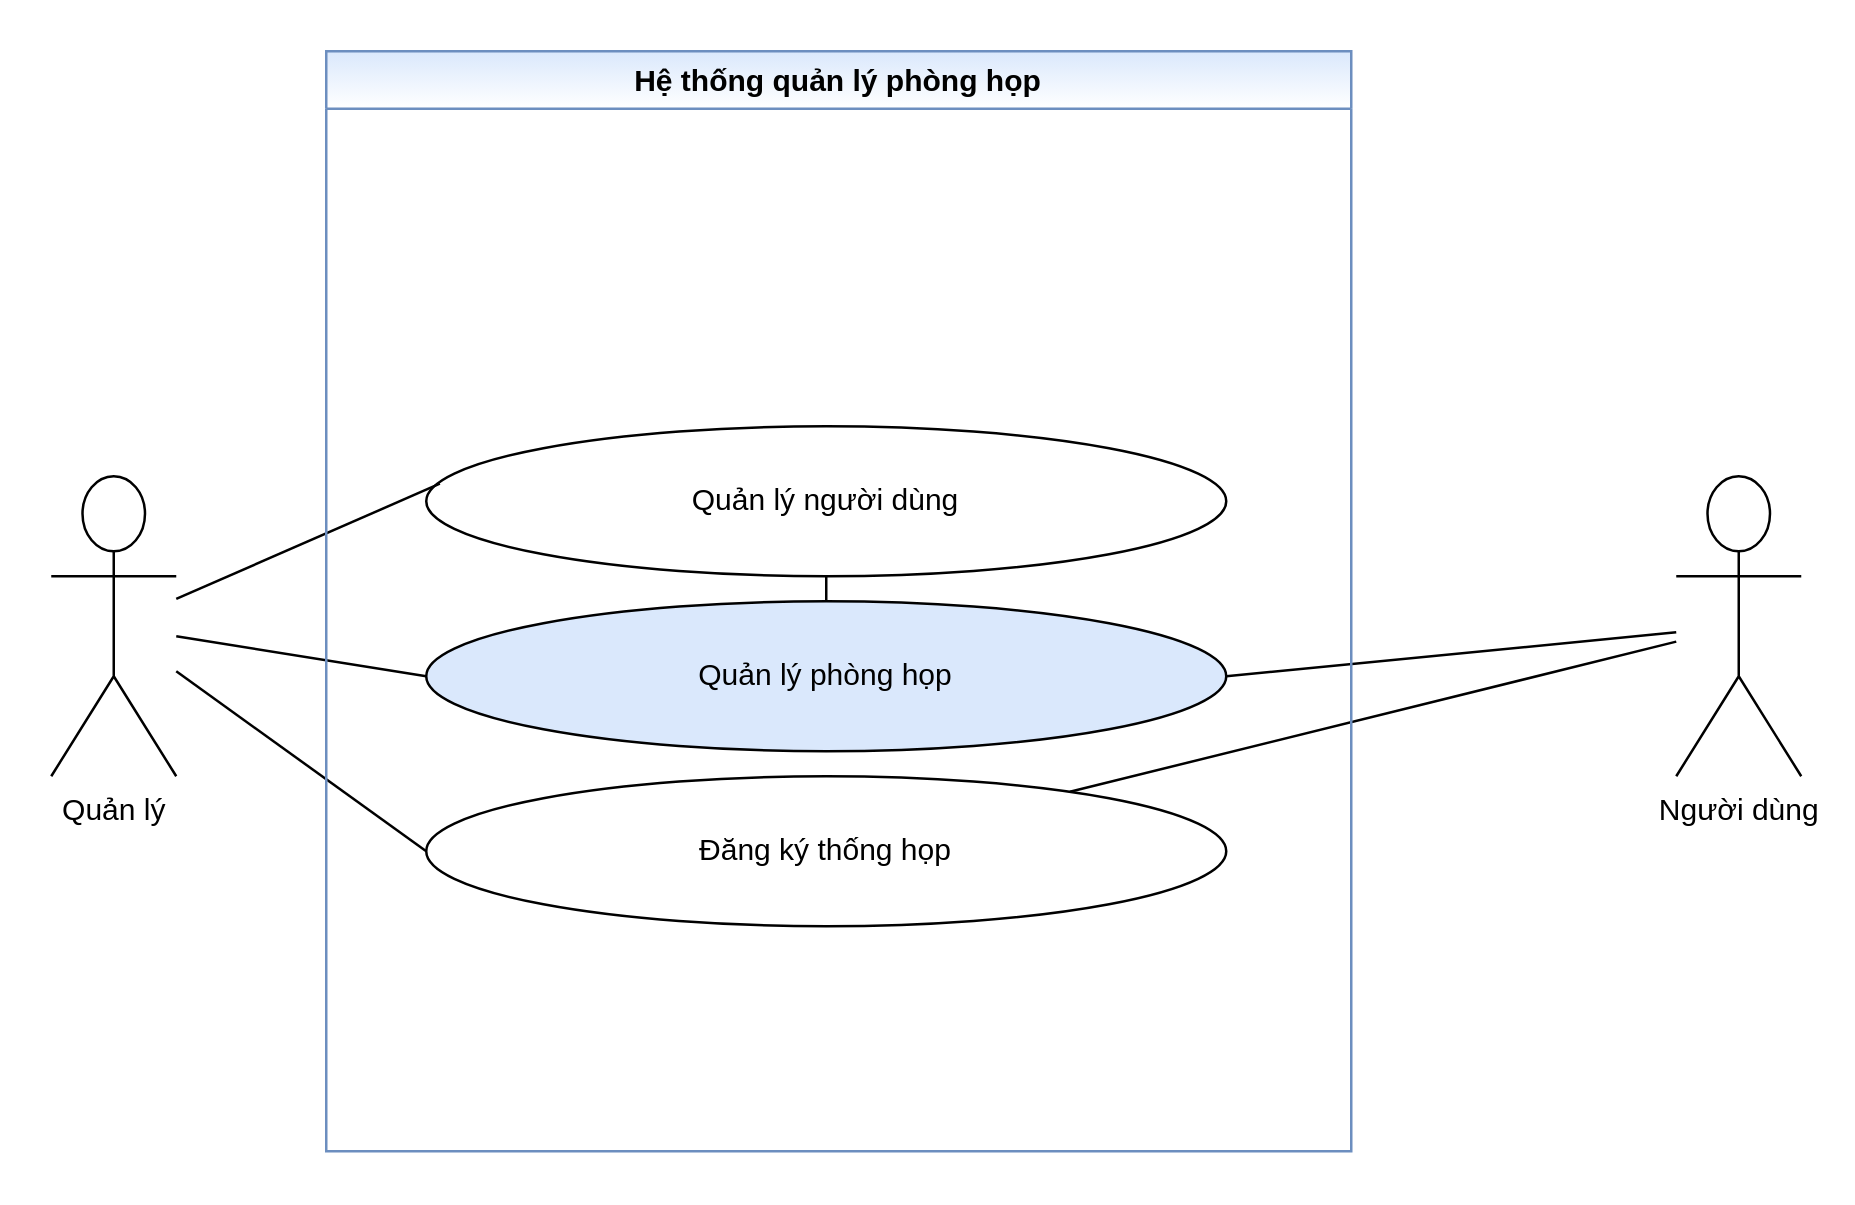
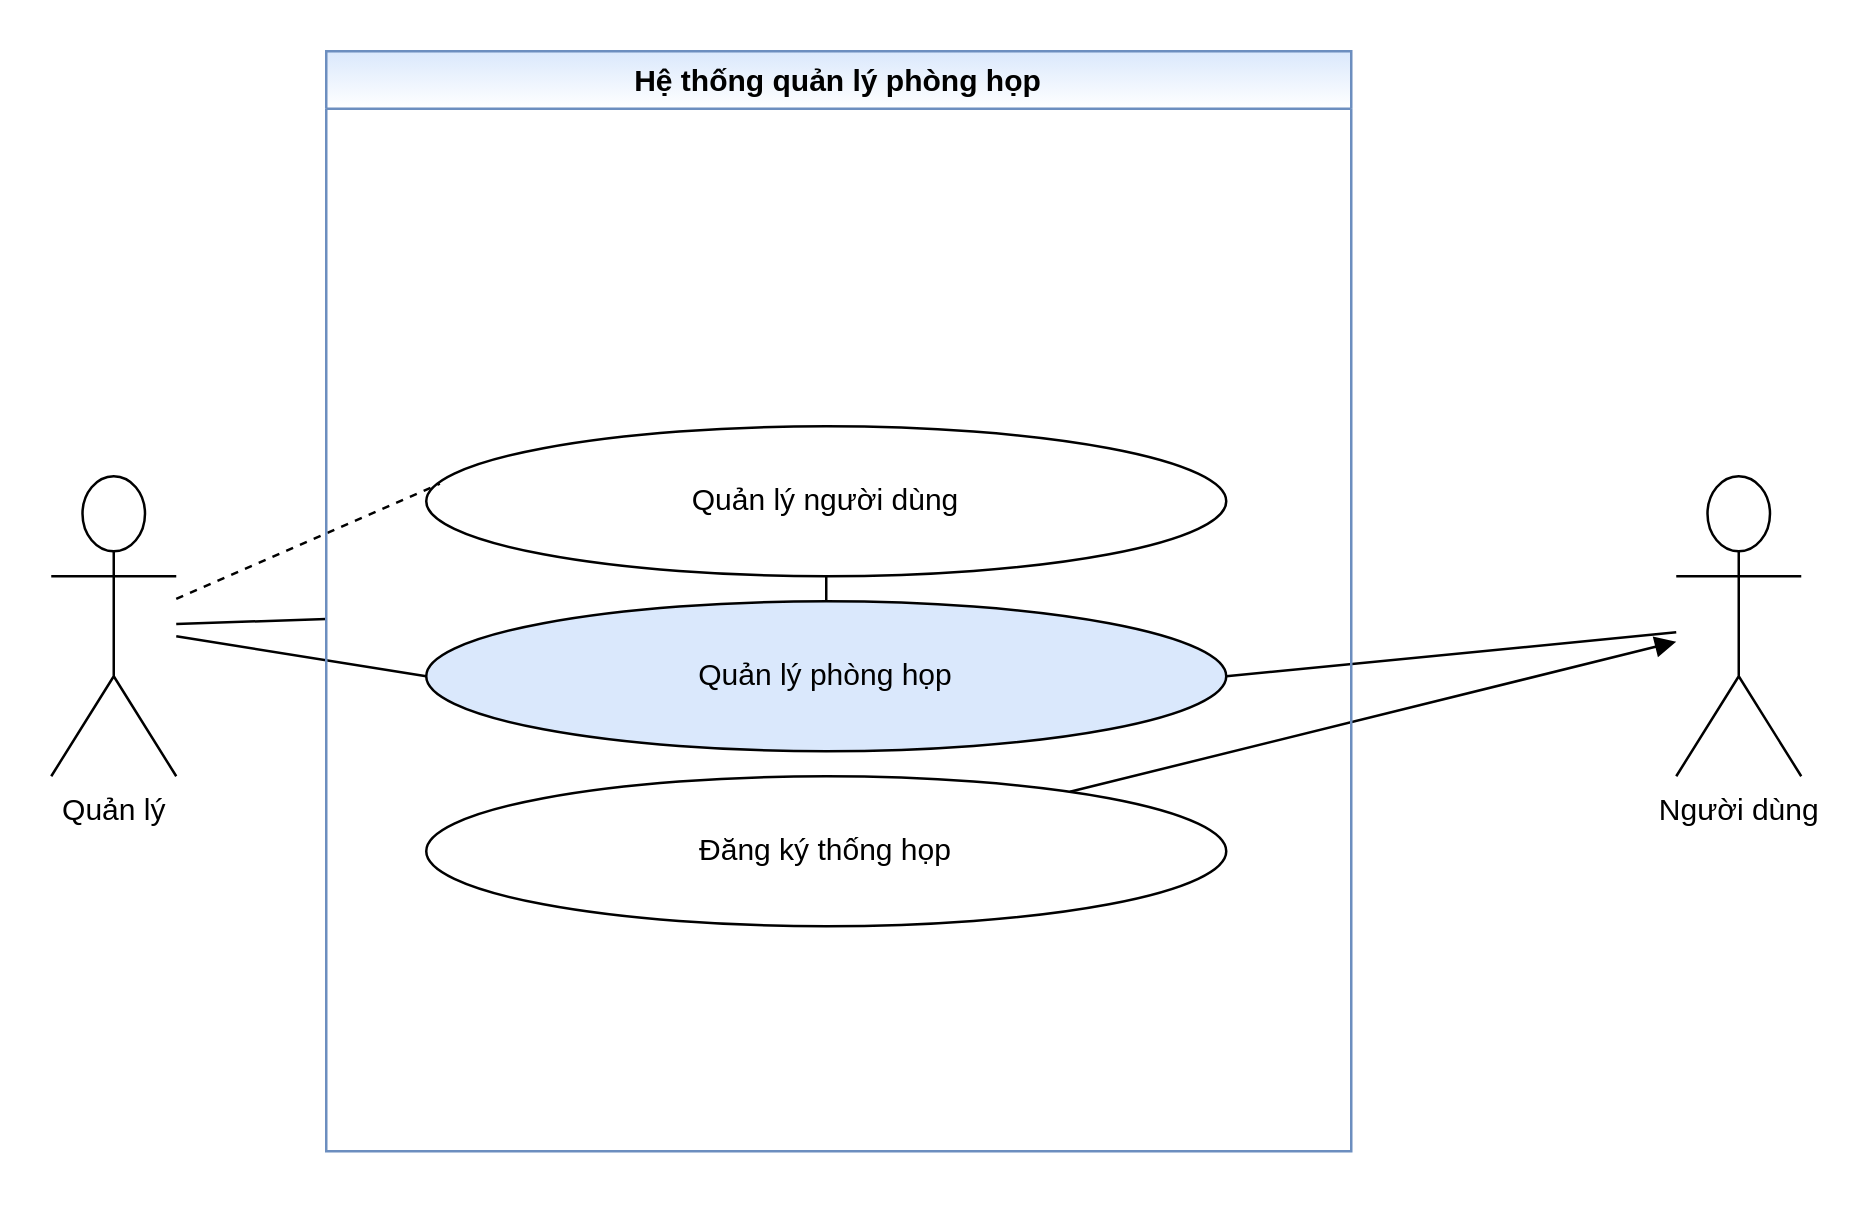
edge "Quản lý người dùng" -- "Quản lý": style solid -> dashed
edge "Người dùng" -- "Đăng ký thống họp": arrowhead none -> block
edge "Quản lý" -- "Đăng ký thống họp": now "Quản lý" -- "Hệ thống quản lý phòng họp"
